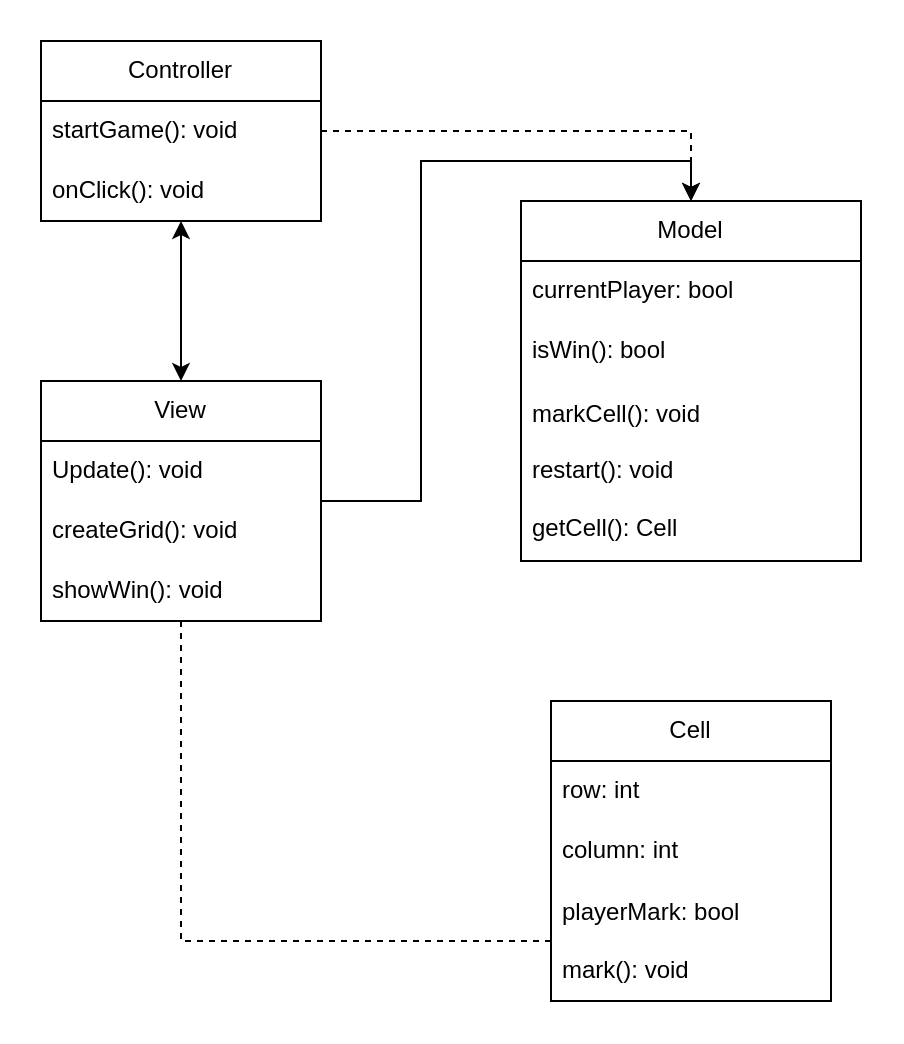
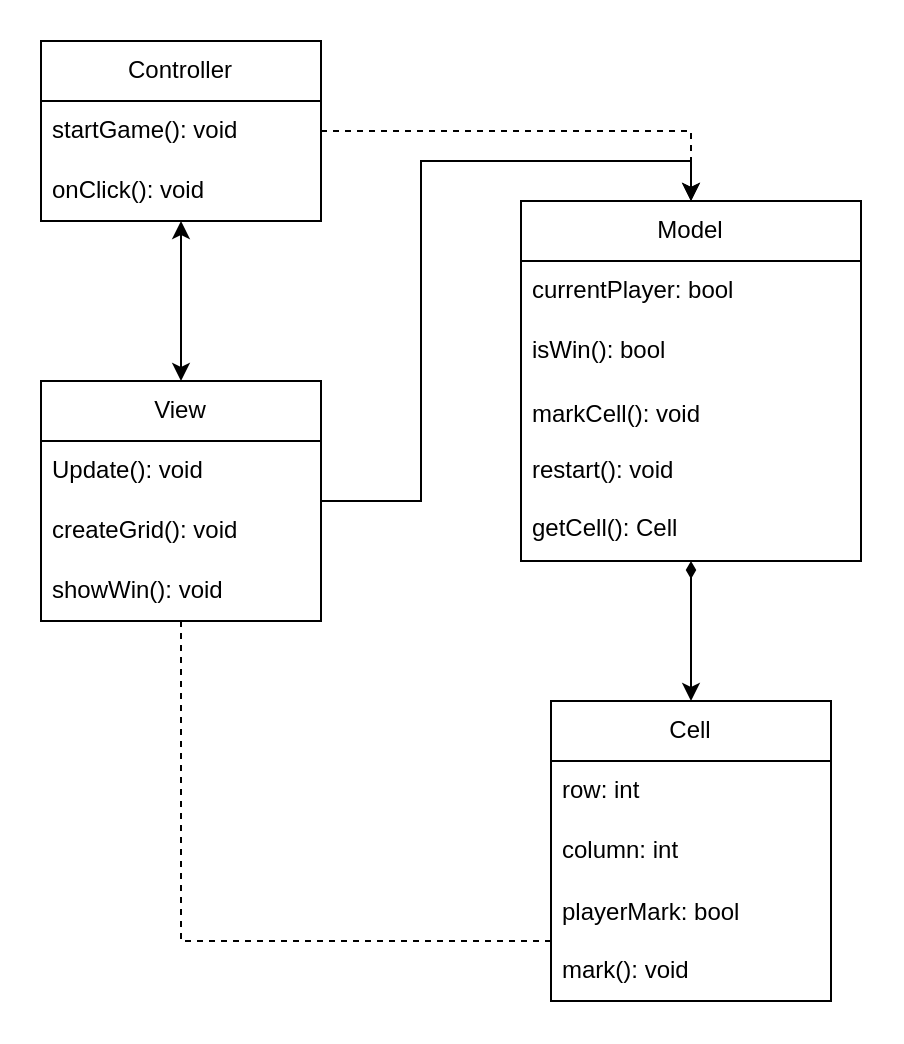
edge "Model" -- "Cell": added
